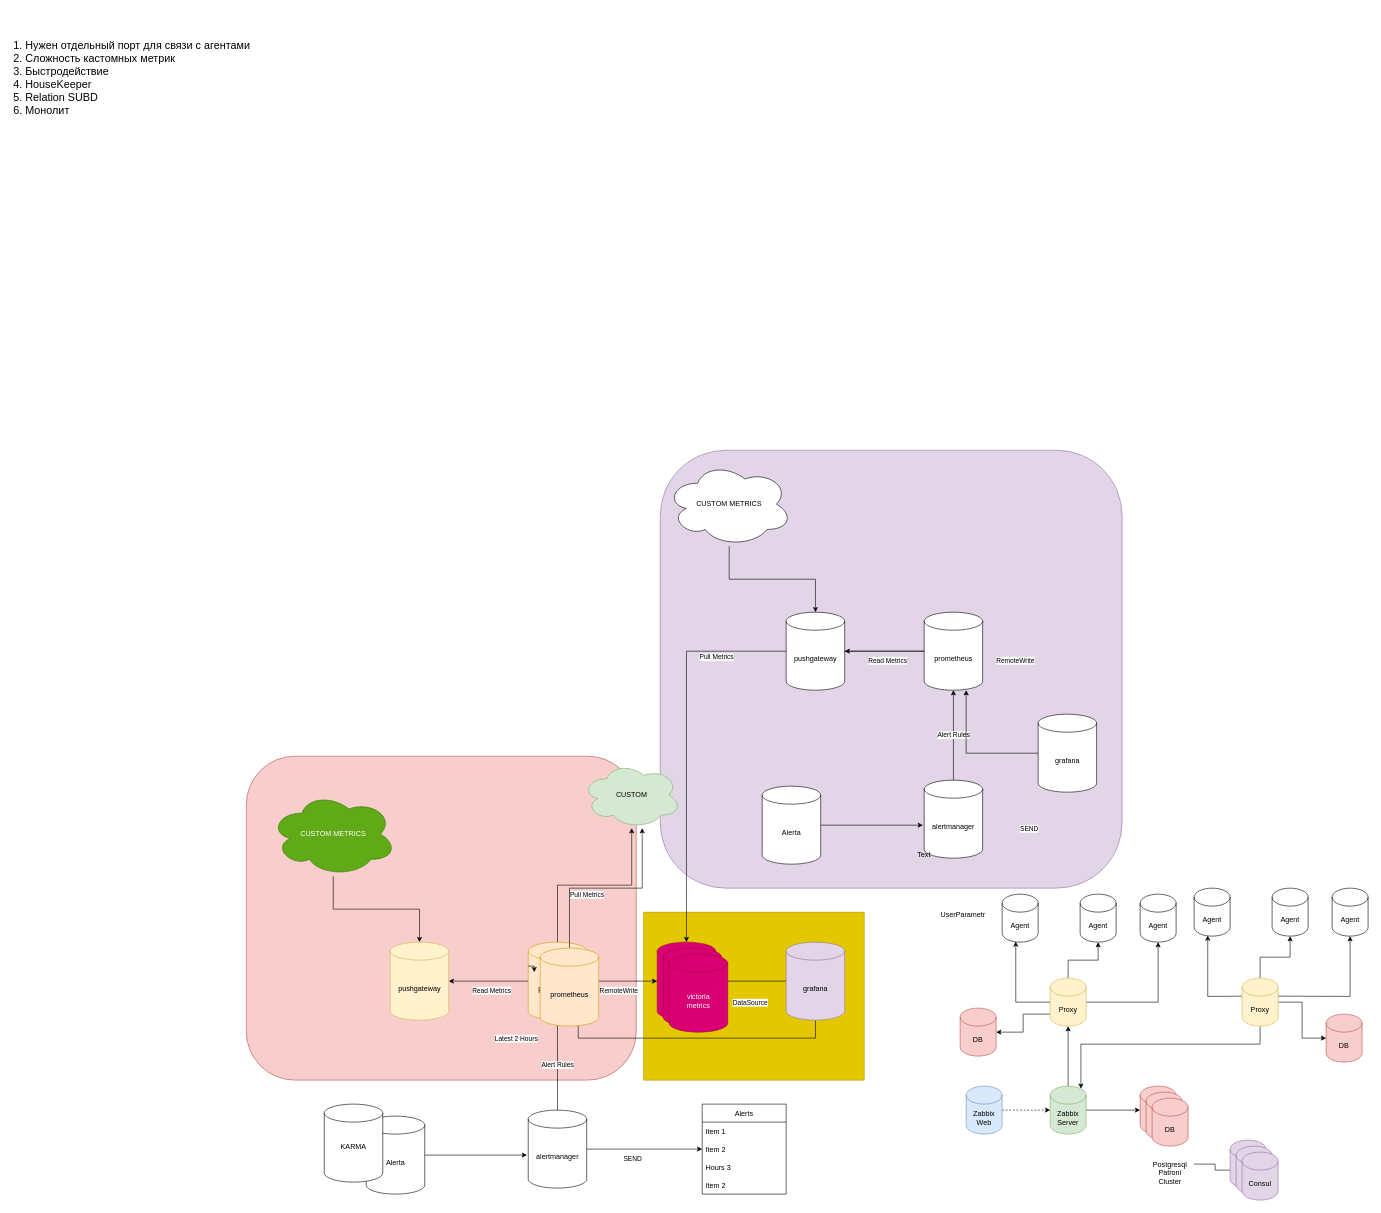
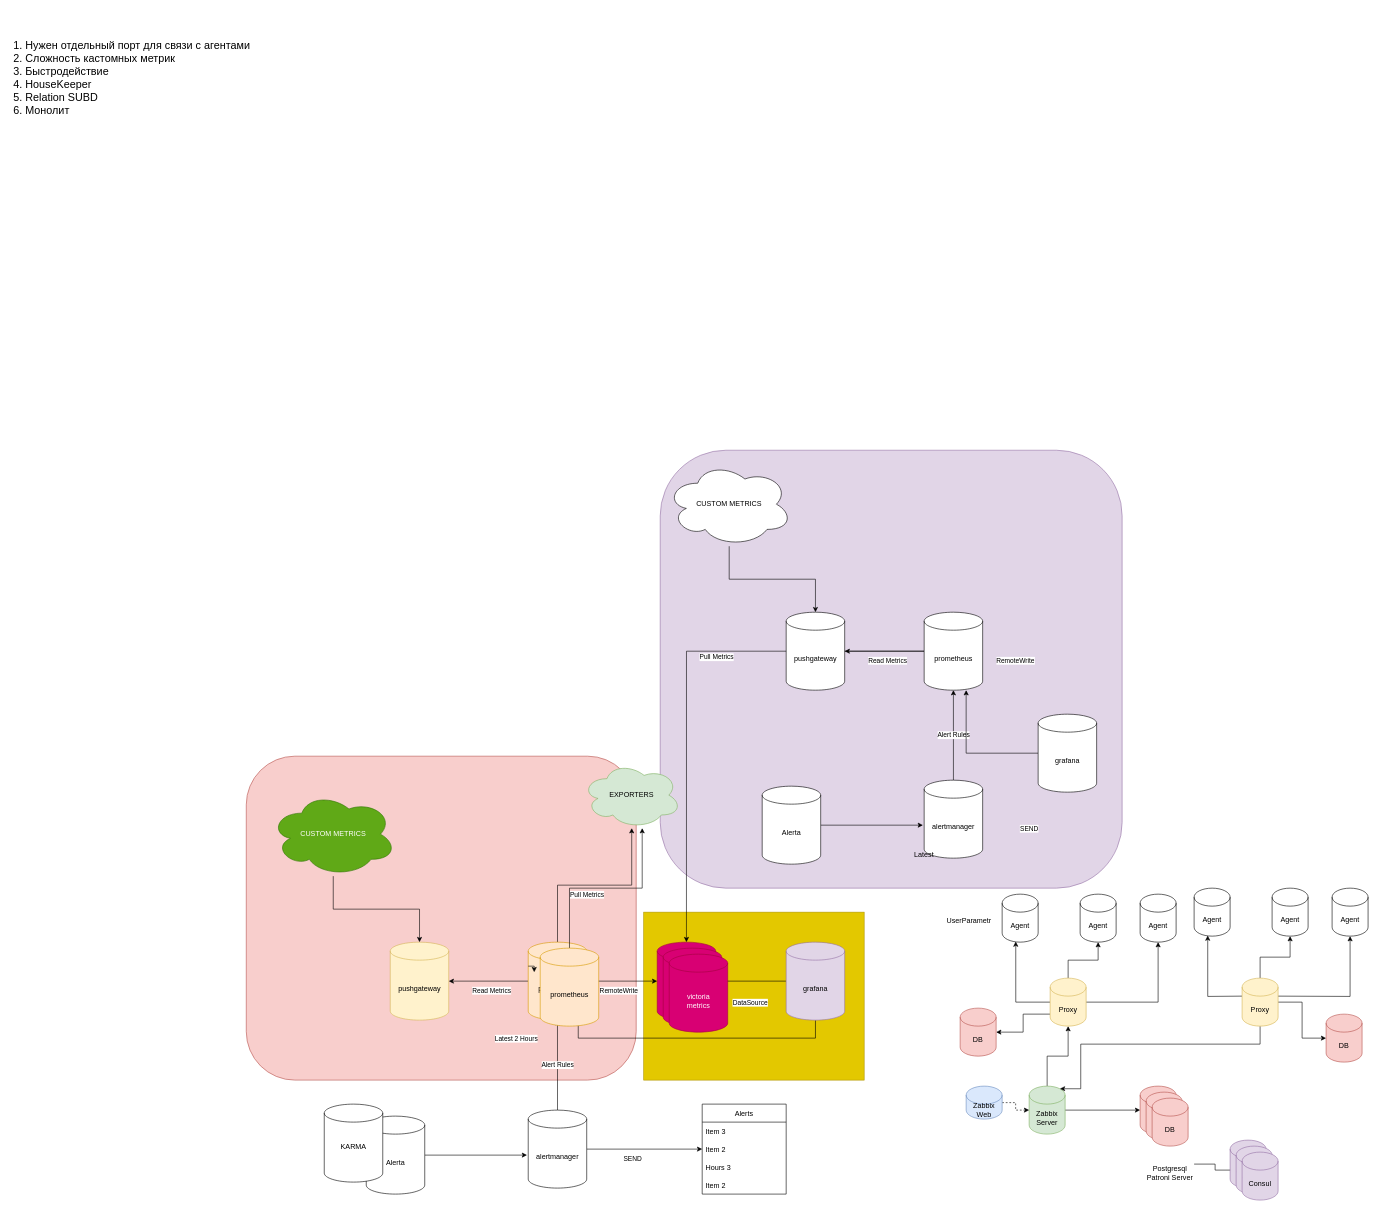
node "CUSTOM": label "CUSTOM" -> "EXPORTERS"
node "Text": label "Text" -> "Latest"
node "UserParametr": moved (963, 915) -> (969, 921)
node "Zabbix Web": size 36x48 -> 36x33
node "Zabbix Server": moved (1068, 1110) -> (1047, 1110)
node "Item 1": label "Item 1" -> "Item 3"
node "Postgresql Patroni Cluster": label "Postgresql Patroni Cluster" -> "Postgresql Patroni Server"
